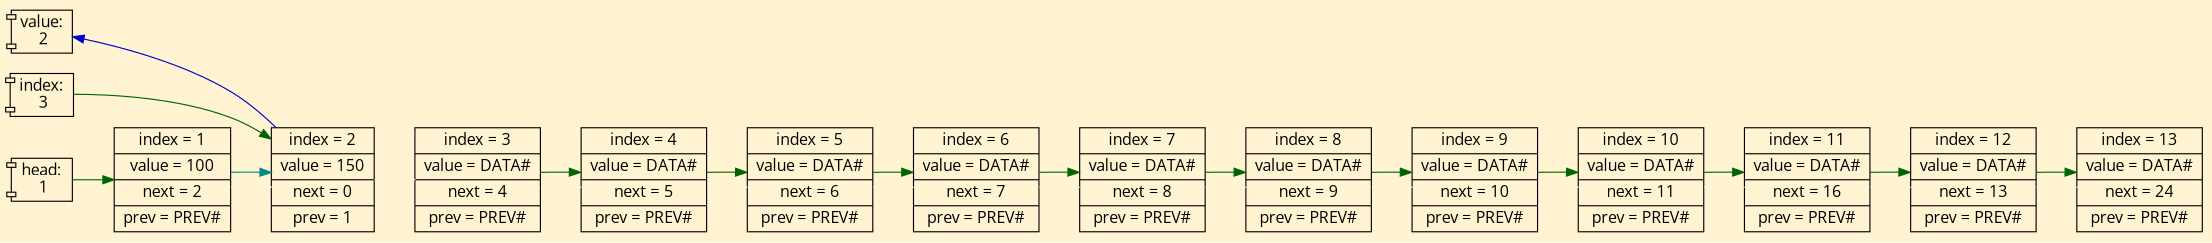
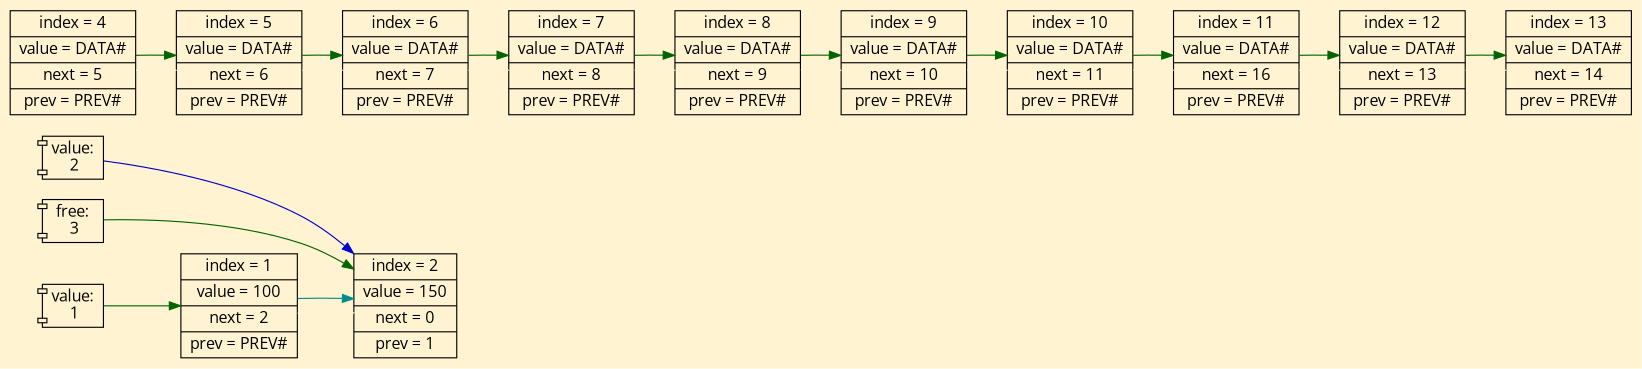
edge "index = 2" -> "value: 2": reversed
node "index: 3": label "index: 3" -> "free: 3"
node "head: 1": label "head: 1" -> "value: 1"
node "index = 3": removed
node "index = 13": text "next = 24" -> "next = 14"
